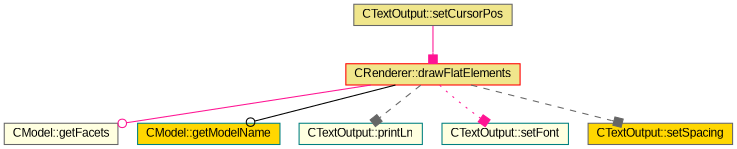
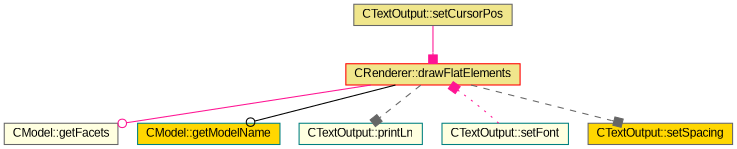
edge "CRenderer::drawFlatElements" -> "CTextOutput::setFont": reversed
